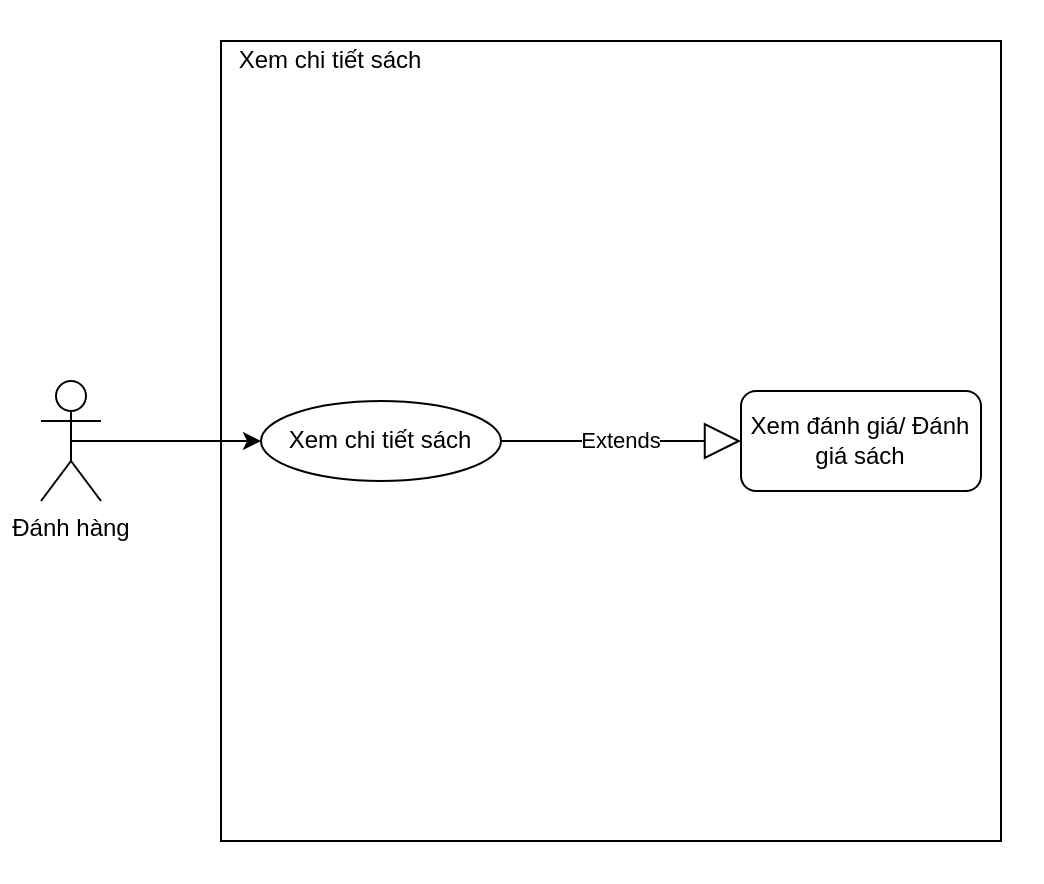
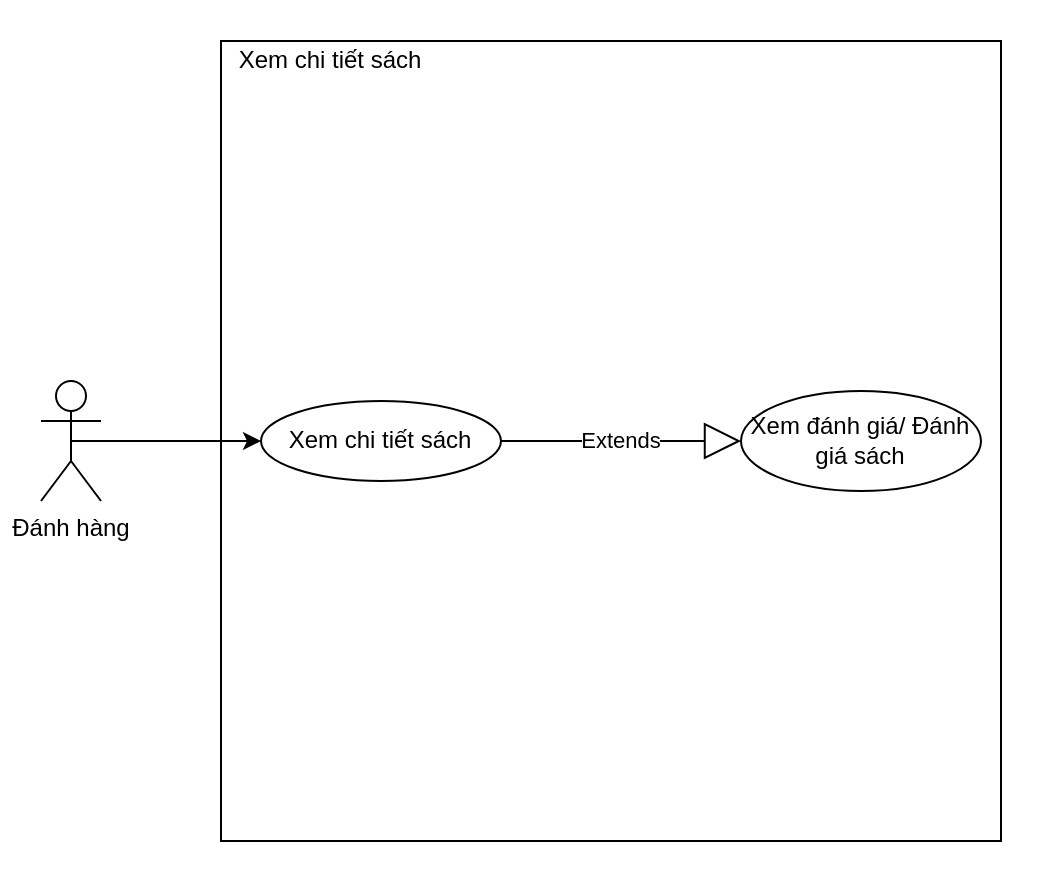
node "Xem đánh giá/ Đánh giá sách": shape rounded rectangle -> ellipse
